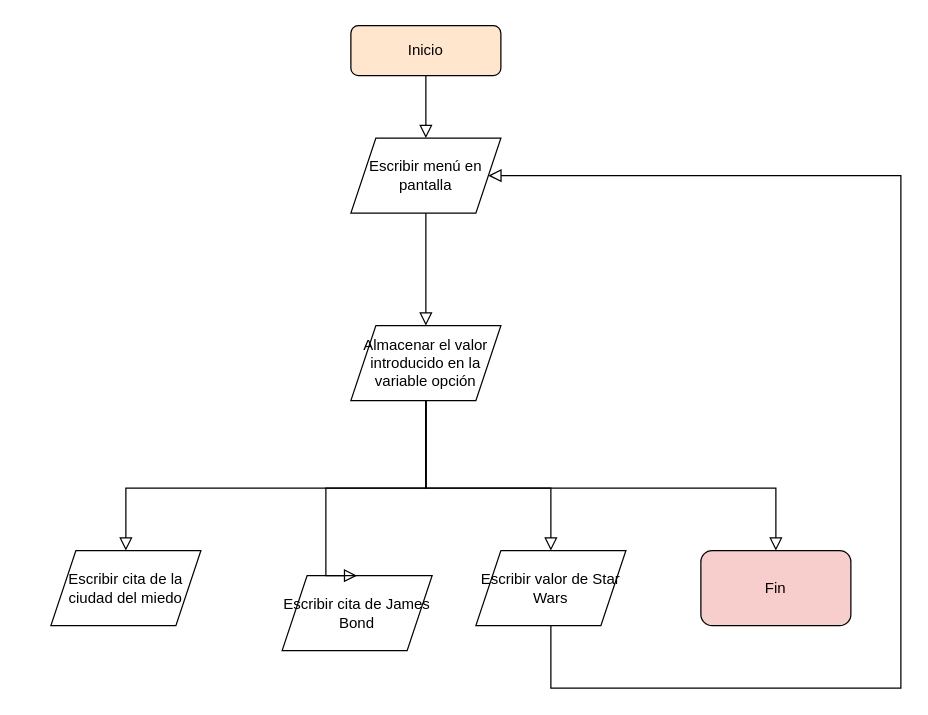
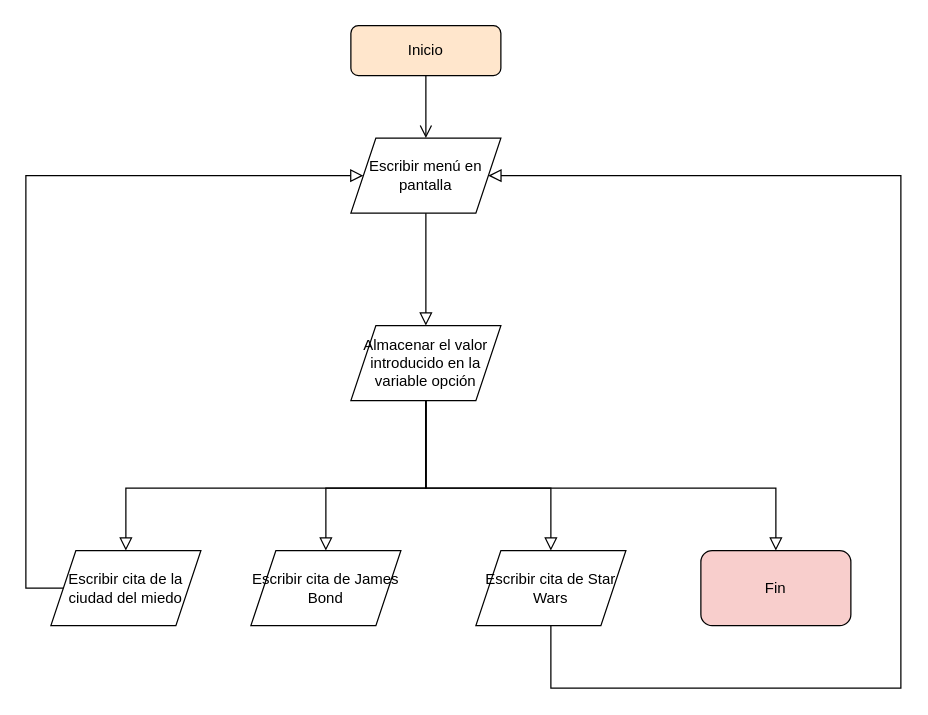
edge "Inicio" -> "Escribir menú en pantalla": arrowhead block -> open
edge "Escribir cita de la ciudad del miedo" -> "Escribir menú en pantalla": added
node "Escribir valor de Star Wars": label "Escribir valor de Star Wars" -> "Escribir cita de Star Wars"
node "Escribir cita de James Bond": moved (357, 613) -> (326, 588)
